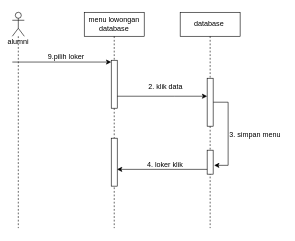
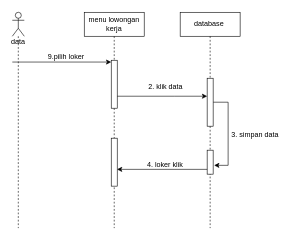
node "menu lowongan database": label "menu lowongan database" -> "menu lowongan kerja"
node "alumni": label "alumni" -> "data"
node "3. simpan menu": label "3. simpan menu" -> "3. simpan data"
